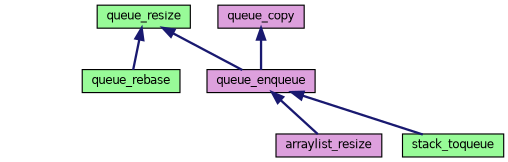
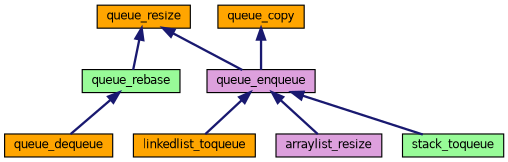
node "queue_resize": fillcolor palegreen -> orange
node "queue_copy": fillcolor plum -> orange
node "queue_dequeue": added
node "linkedlist_toqueue": added
